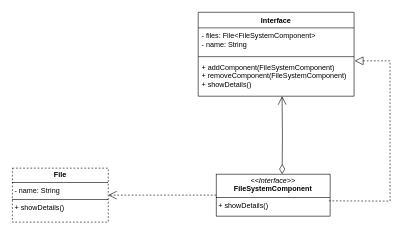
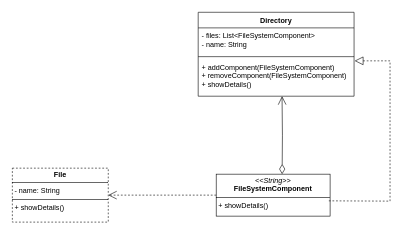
node "Interface": label "Interface" -> "Directory"
node "- files: File<FileSystemComponent> - name: String": label "- files: File<FileSystemComponent> - name: String" -> "- files: List<FileSystemComponent> - name: String"
node "<<Interface>> FileSystemComponent + showDetails()": label "<<Interface>> FileSystemComponent + showDetails()" -> "<<String>> FileSystemComponent + showDetails()"
